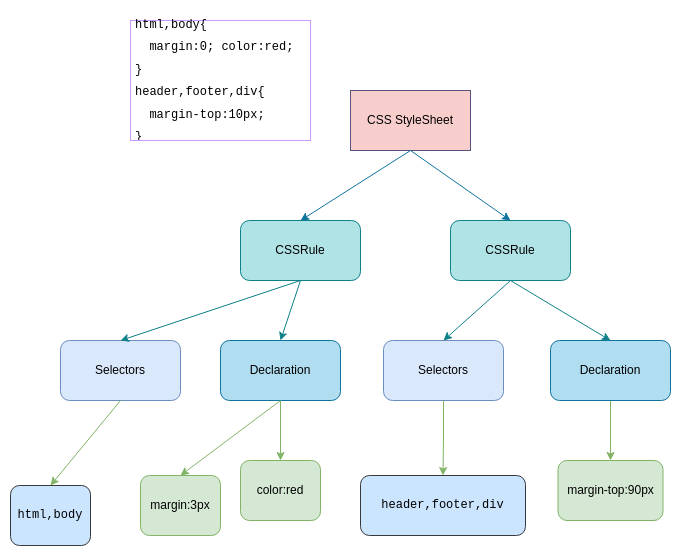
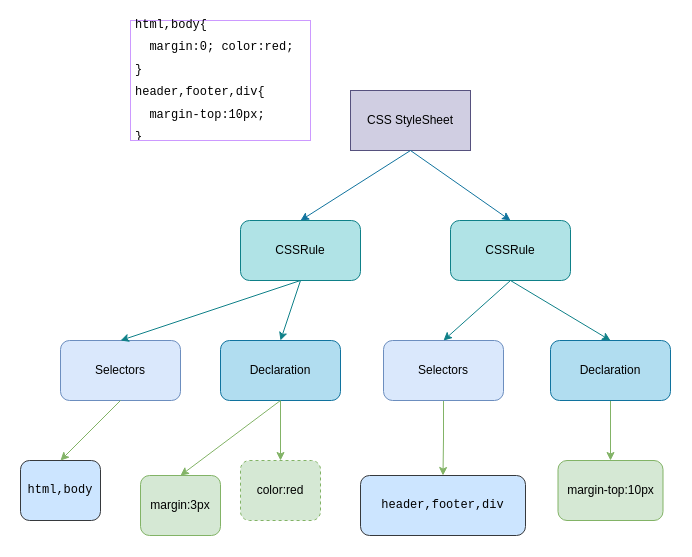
node "CSS StyleSheet": fillcolor #f8cecc -> #d0cee2
node "color:red": style solid -> dashed
node "margin-top:90px": label "margin-top:90px" -> "margin-top:10px"
node "html,body": moved (51, 516) -> (61, 491)
